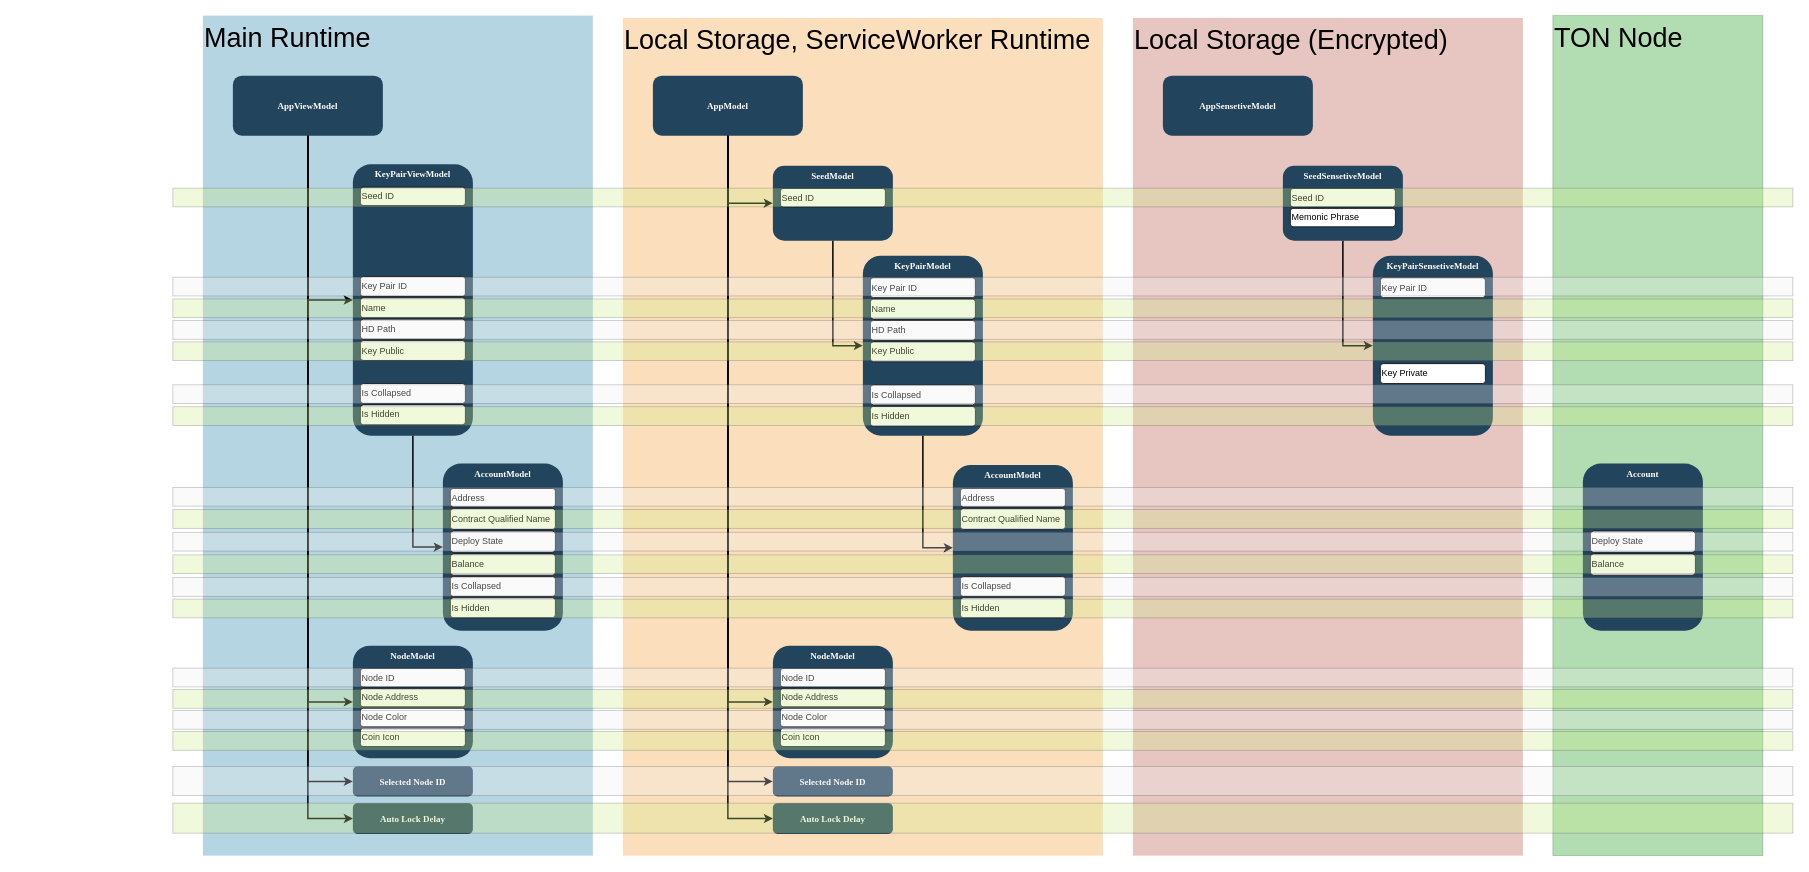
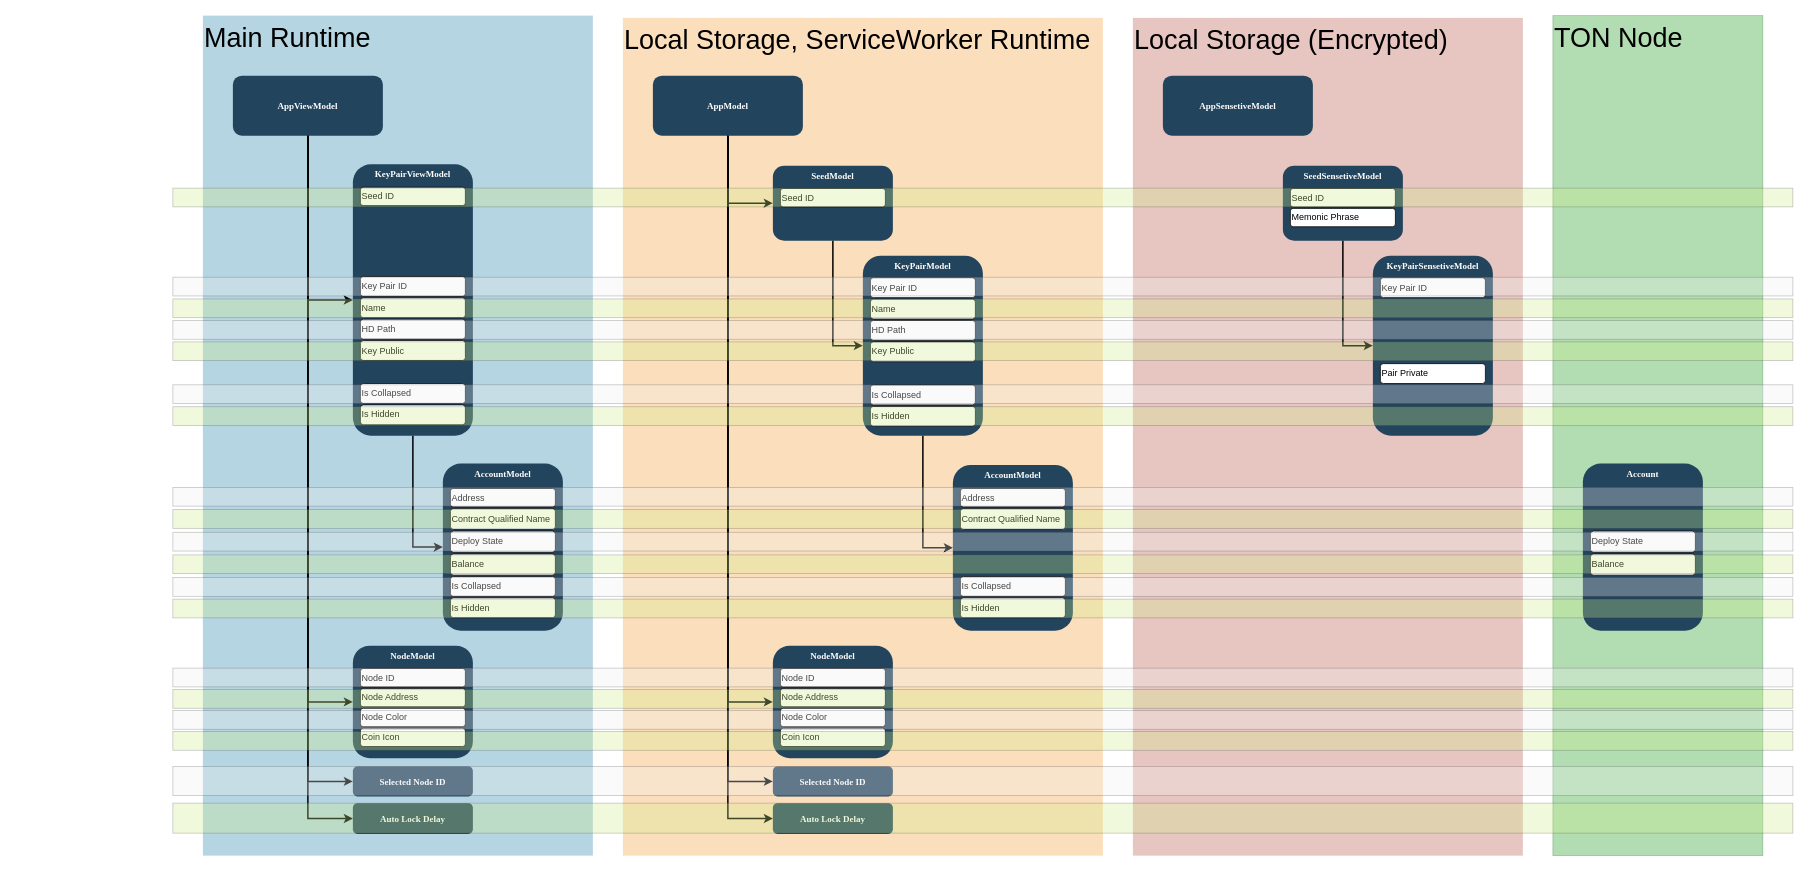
node "Key Private": label "Key Private" -> "Pair Private"
